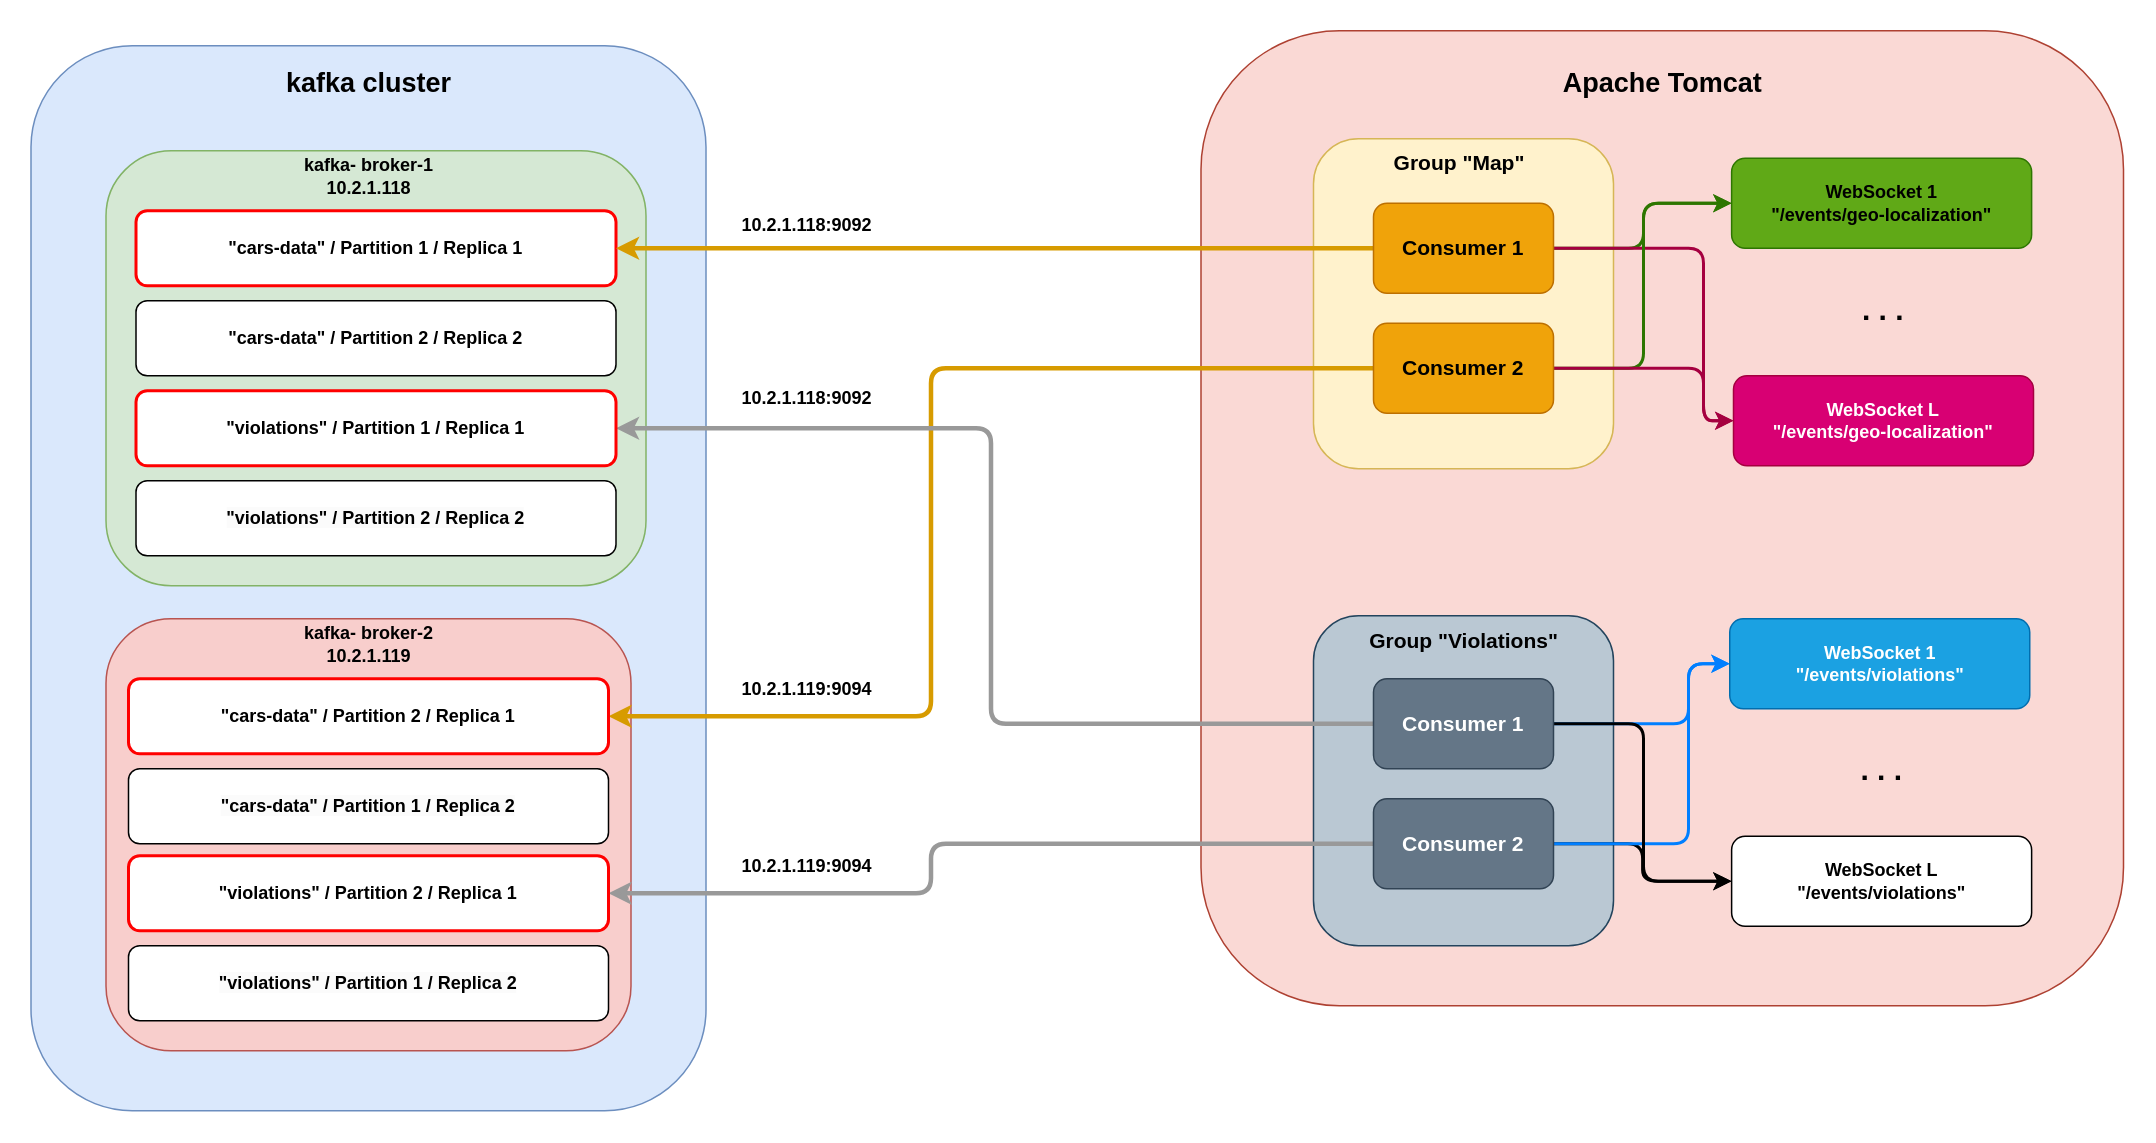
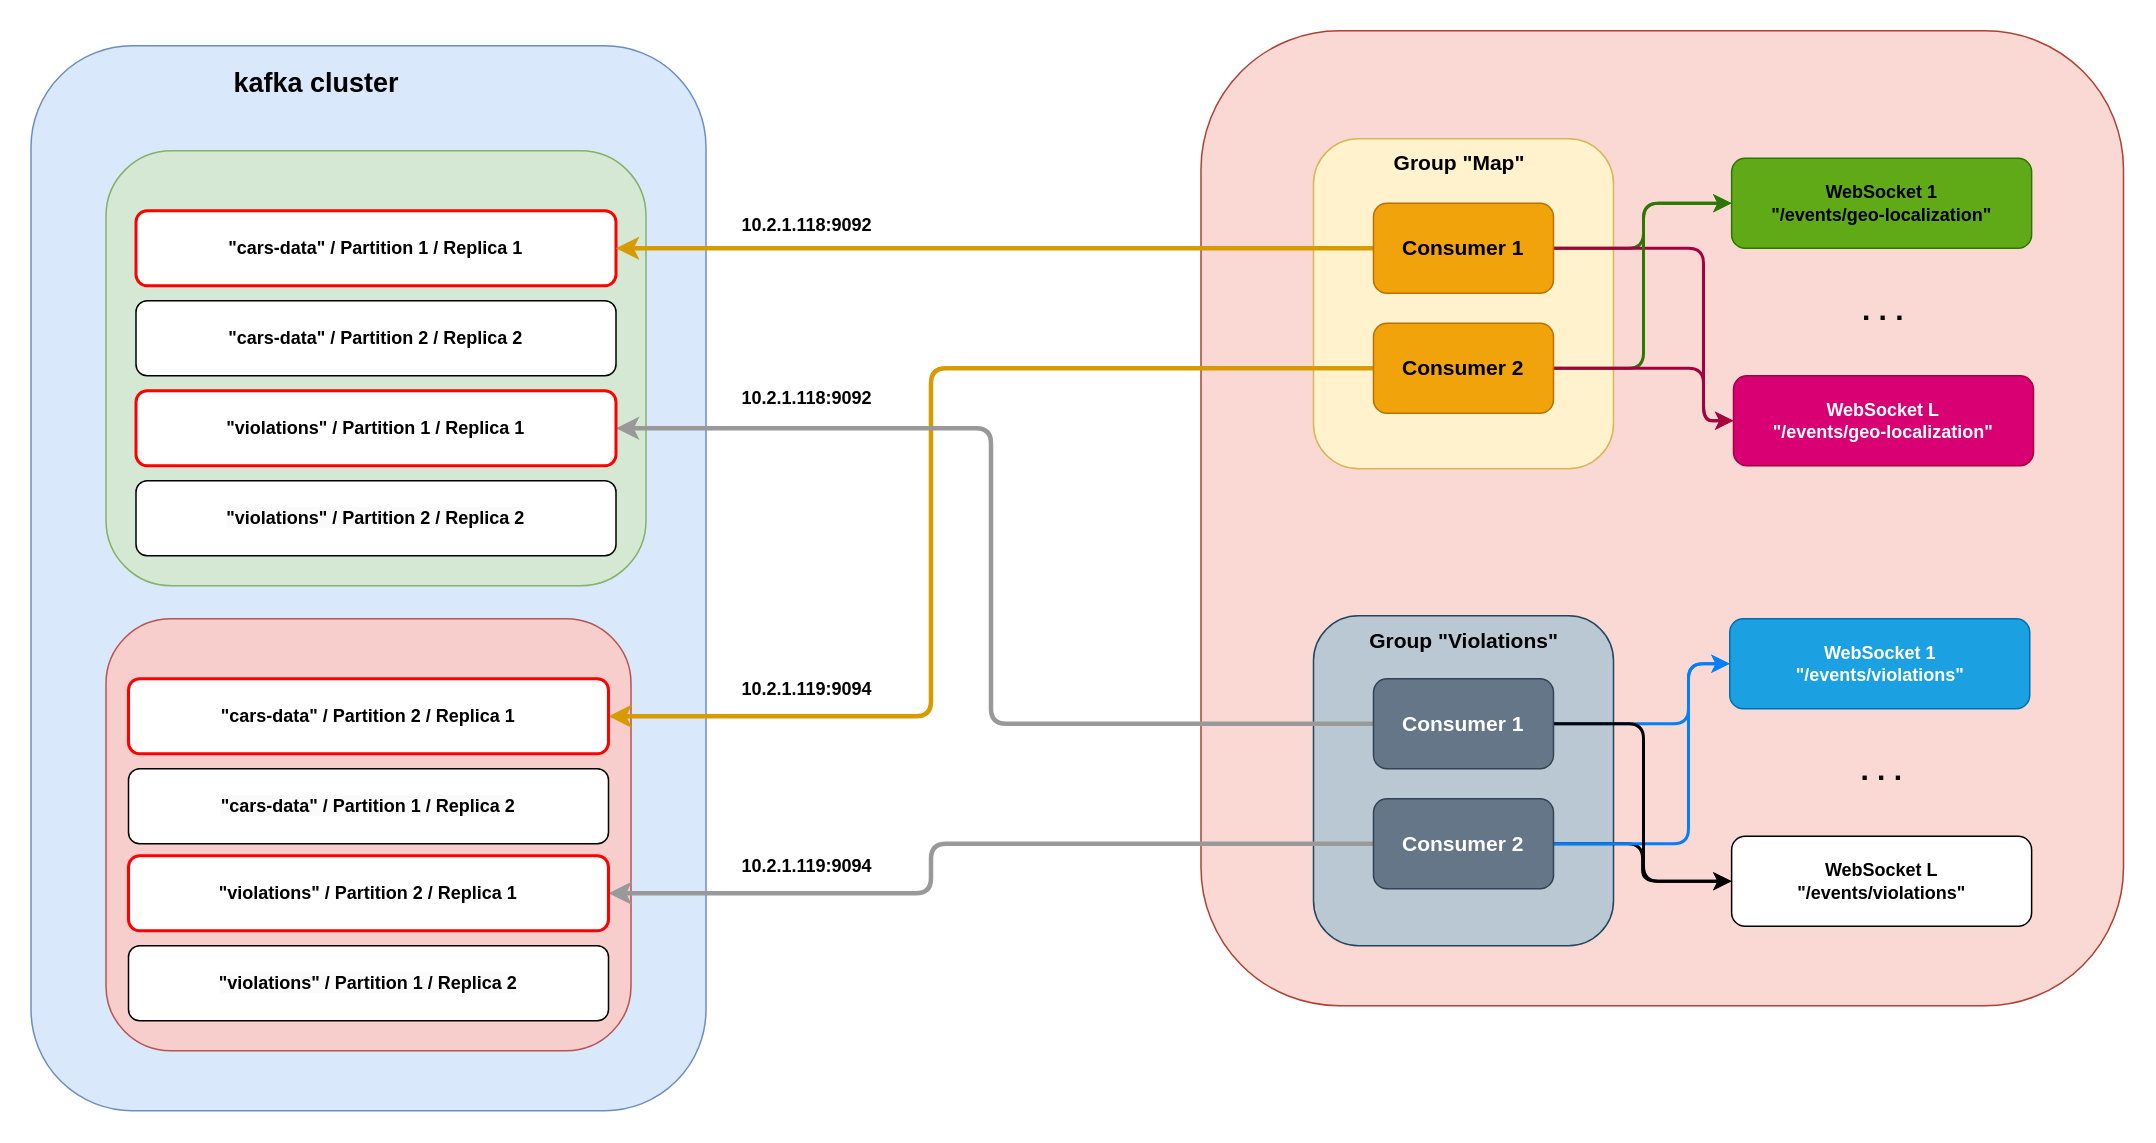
node "kafka cluster": moved (368, 83) -> (316, 83)
node "Apache Tomcat": removed
node "kafka- broker-1 10.2.1.118": removed
node "kafka- broker-2 10.2.1.119": removed
